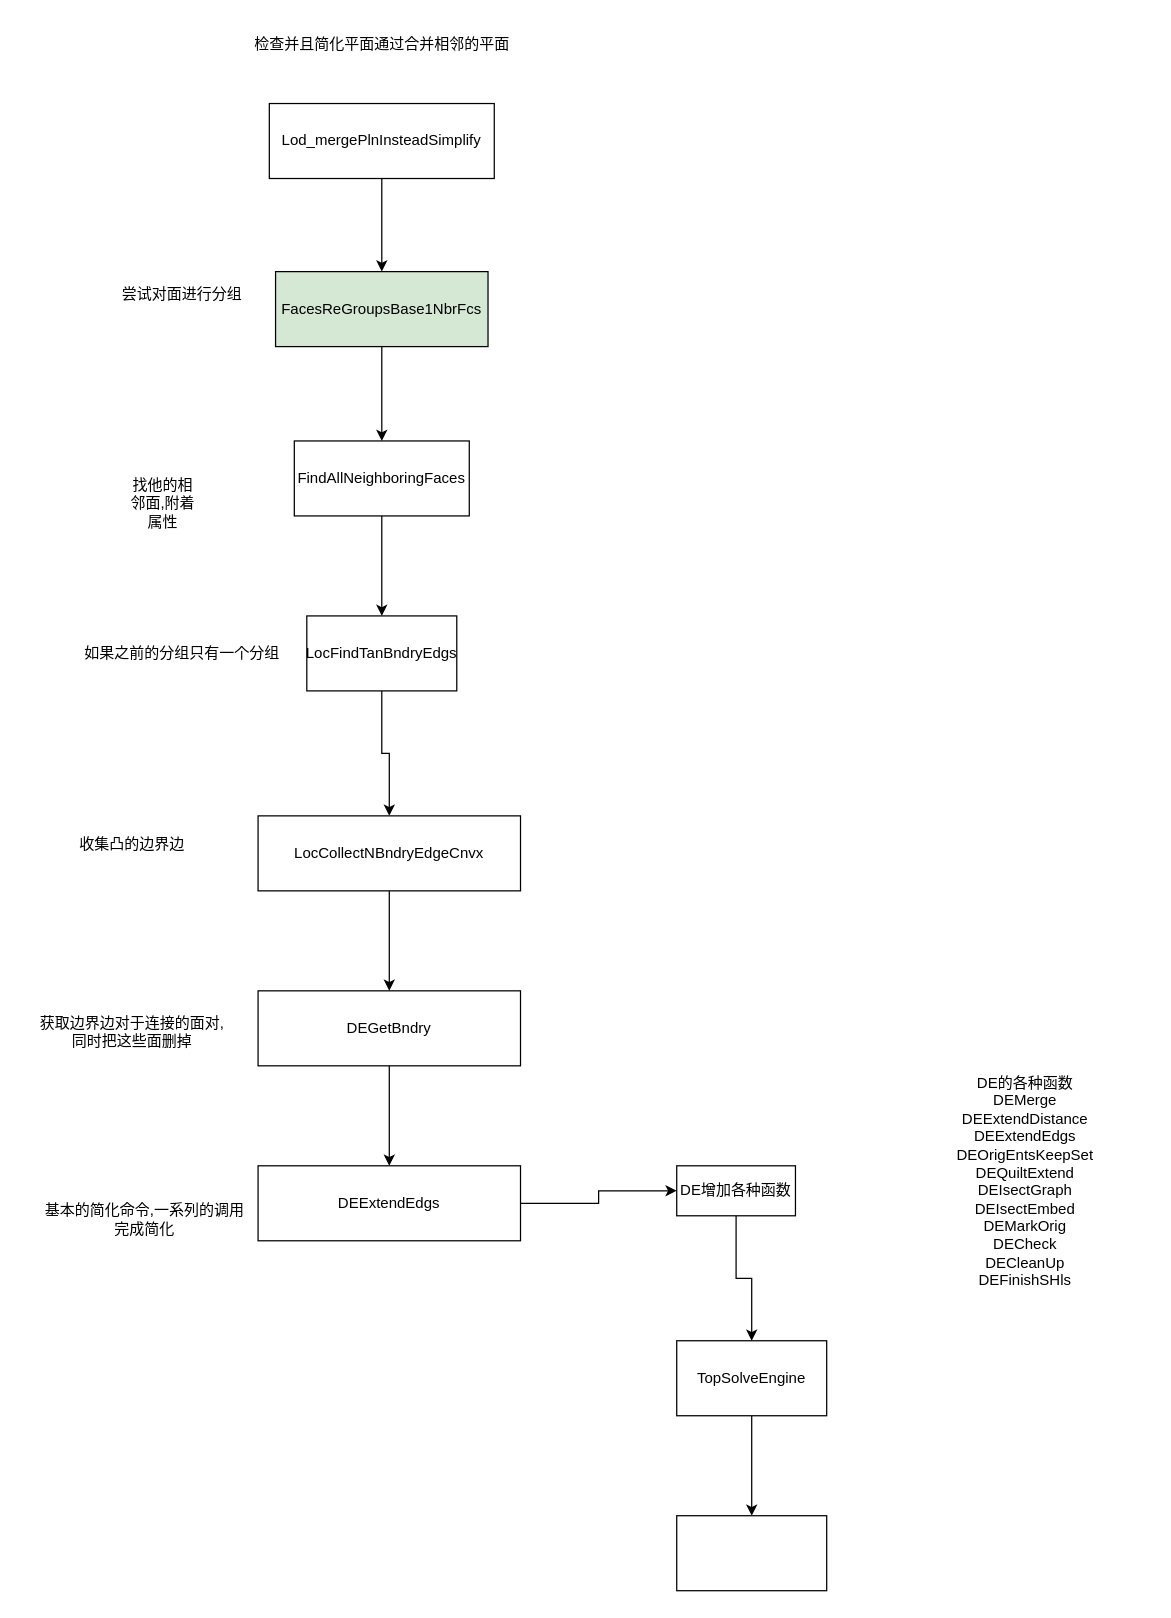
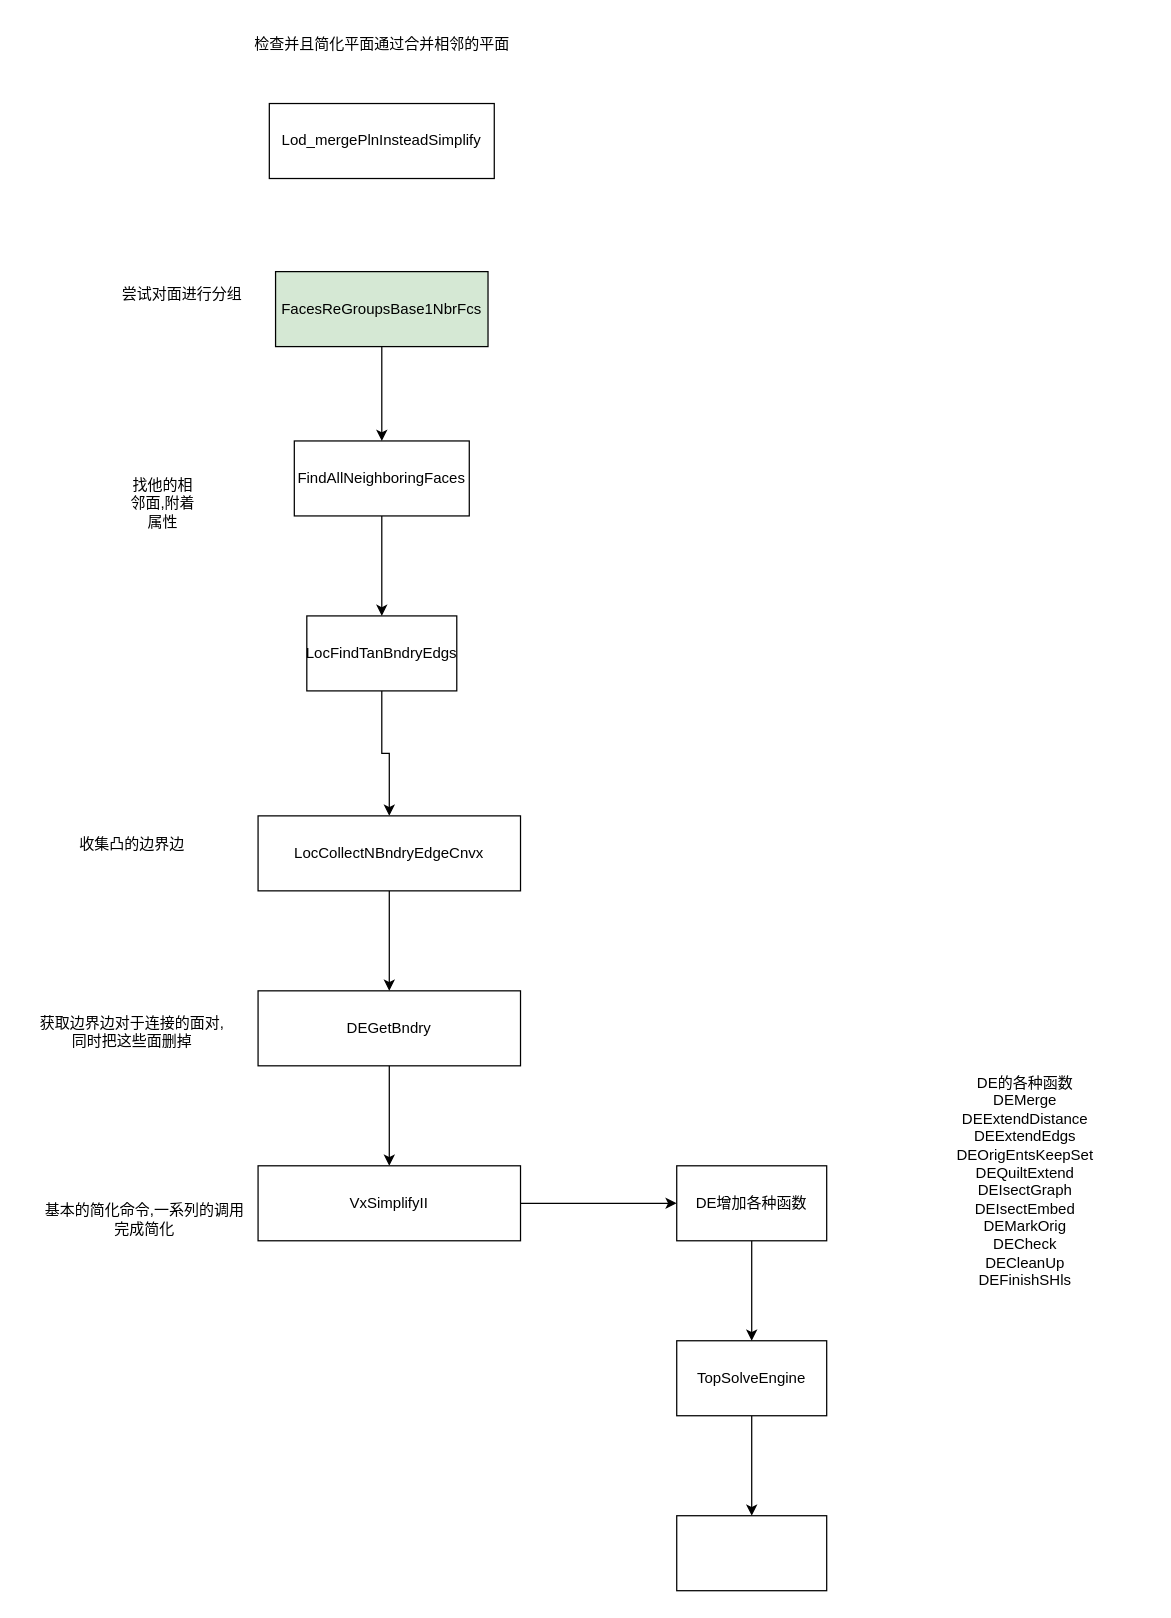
edge "Lod_mergePlnInsteadSimplify" -> "FacesReGroupsBase1NbrFcs": removed
node "如果之前的分组只有一个分组": removed
node "DE增加各种函数": size 119x50 -> 150x75
node "DEExtendEdgs": label "DEExtendEdgs" -> "VxSimplifyII"
